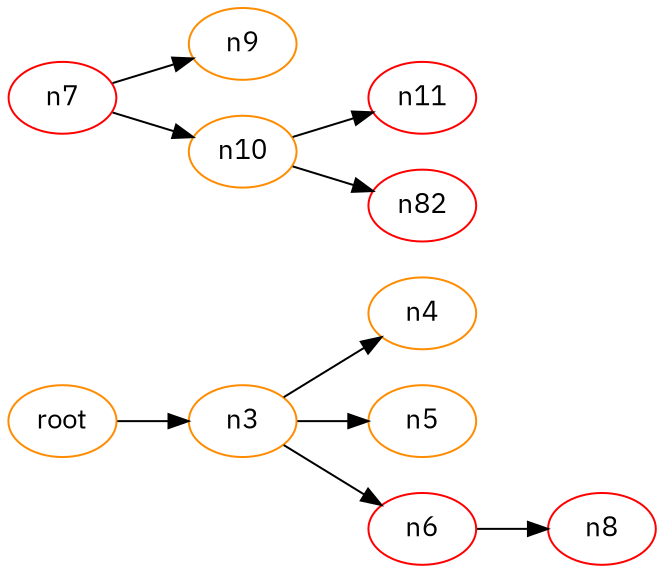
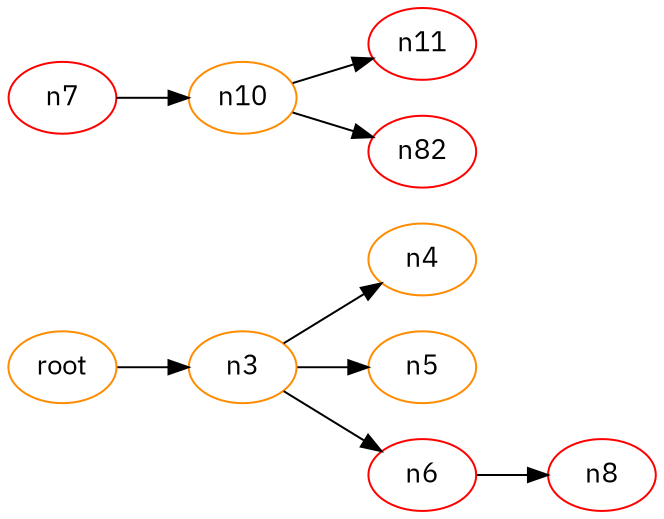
node "n9": removed
